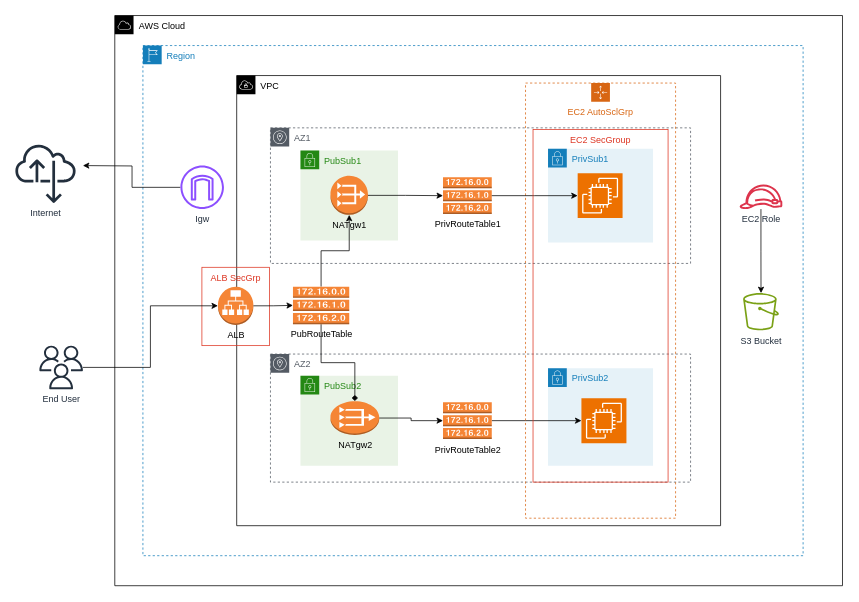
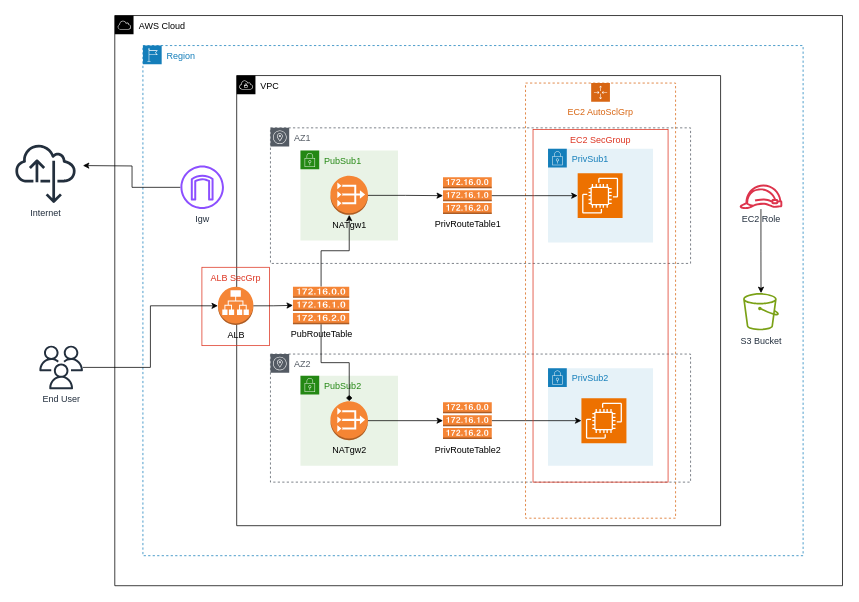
node "NATgw2": size 49x34 -> 38x39
